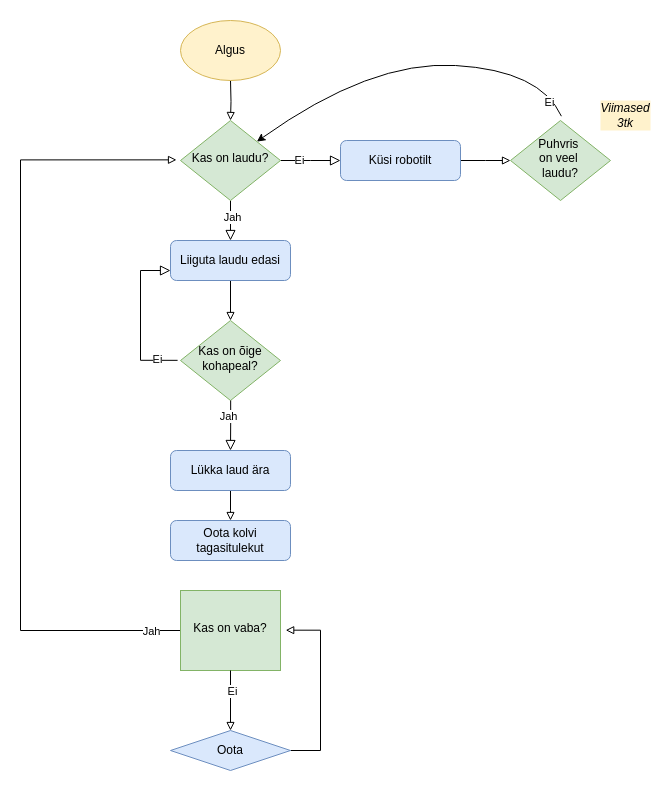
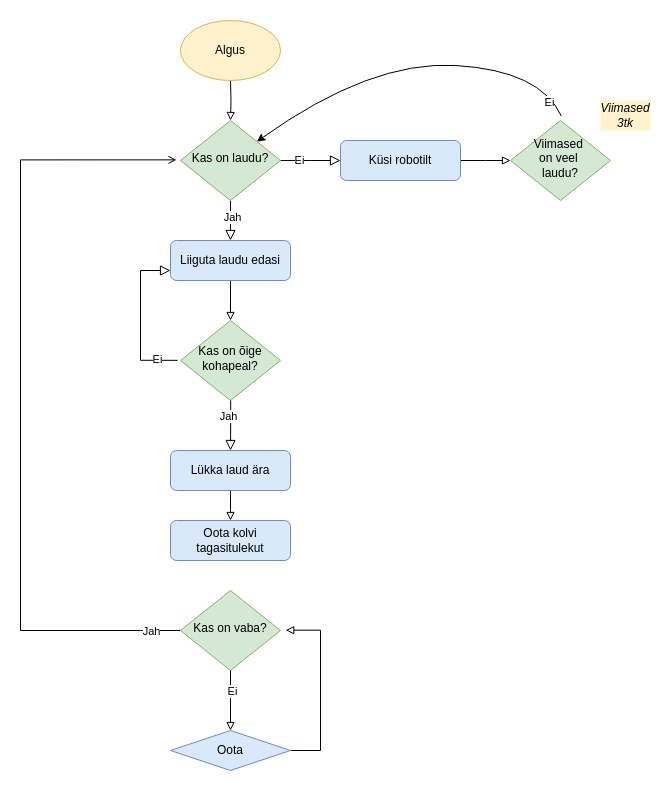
node "Puhvris on veel laudu?": label "Puhvris on veel laudu?" -> "Viimased on veel laudu?"
edge "Kas on vaba?" -> "Kas on laudu?": arrowhead block -> open
node "Kas on vaba?": shape rectangle -> diamond
